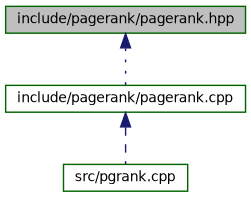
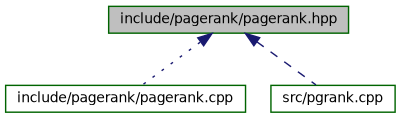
edge "src/pgrank.cpp" -> "include/pagerank/pagerank.cpp": now "src/pgrank.cpp" -> "include/pagerank/pagerank.hpp"
